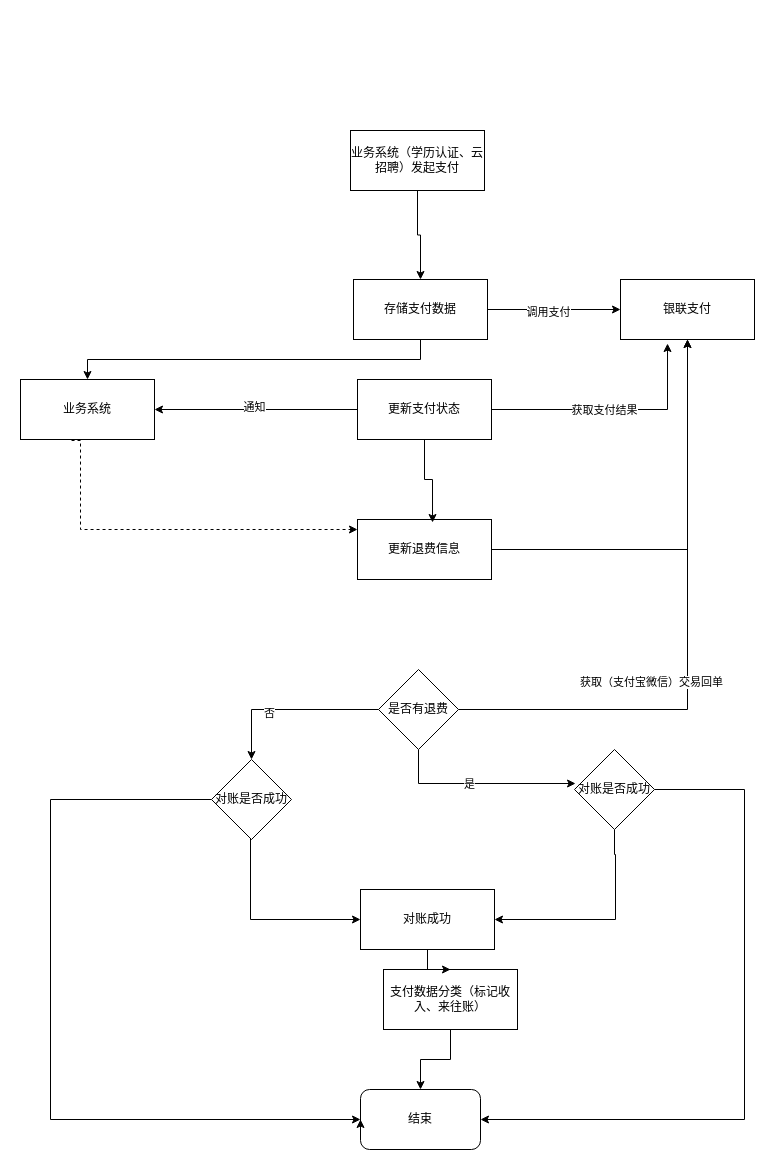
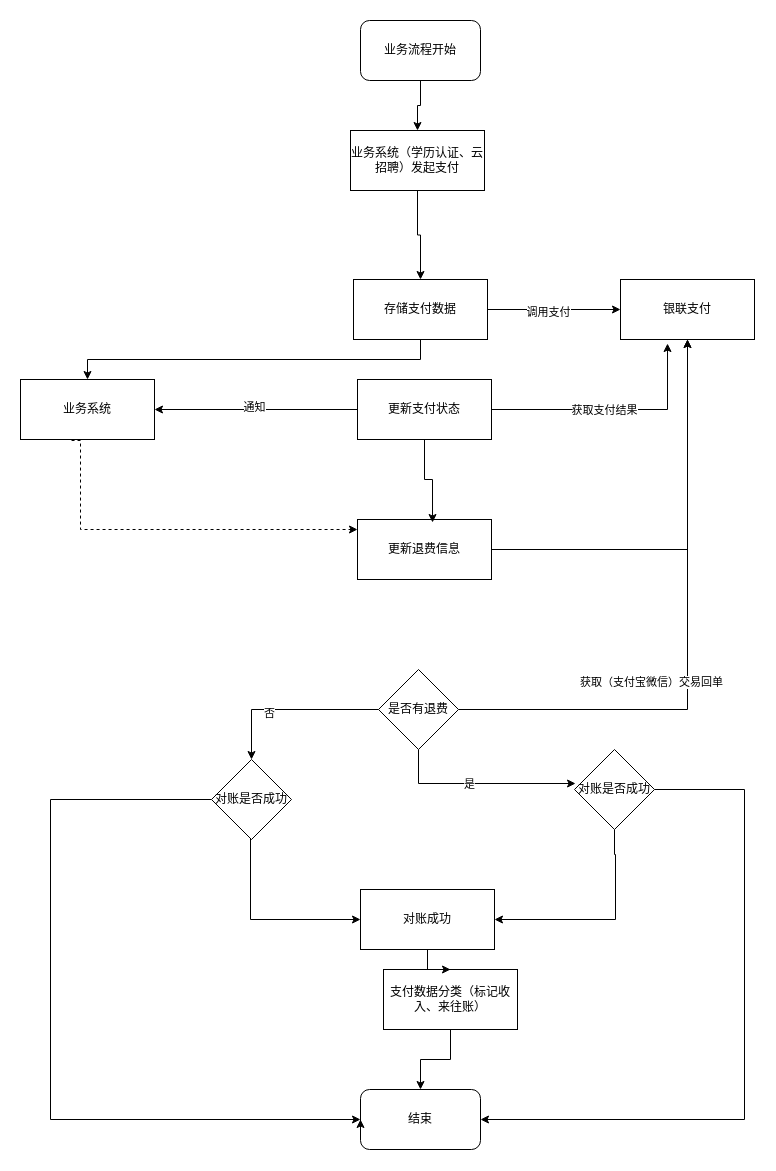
node "业务流程开始": added
edge "业务流程开始" -> "业务系统（学历认证、云招聘）发起支付": added
